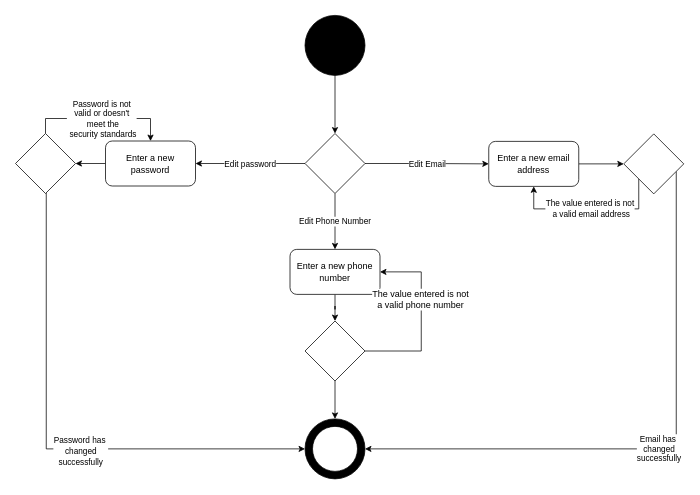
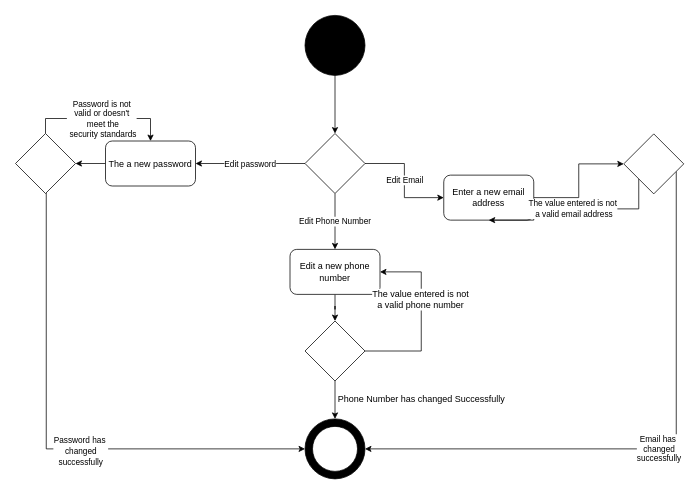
node "Enter a new password": label "Enter a new password" -> "The a new password"
node "Enter a new email address": moved (534, 164) -> (489, 198)
node "Enter a new phone number": label "Enter a new phone number" -> "Edit a new phone number"
node "Phone Number has changed Successfully": added
